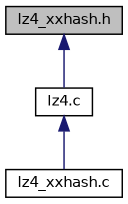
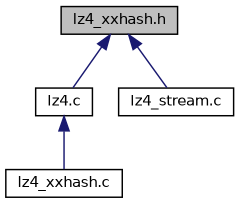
node "lz4_stream.c": added
